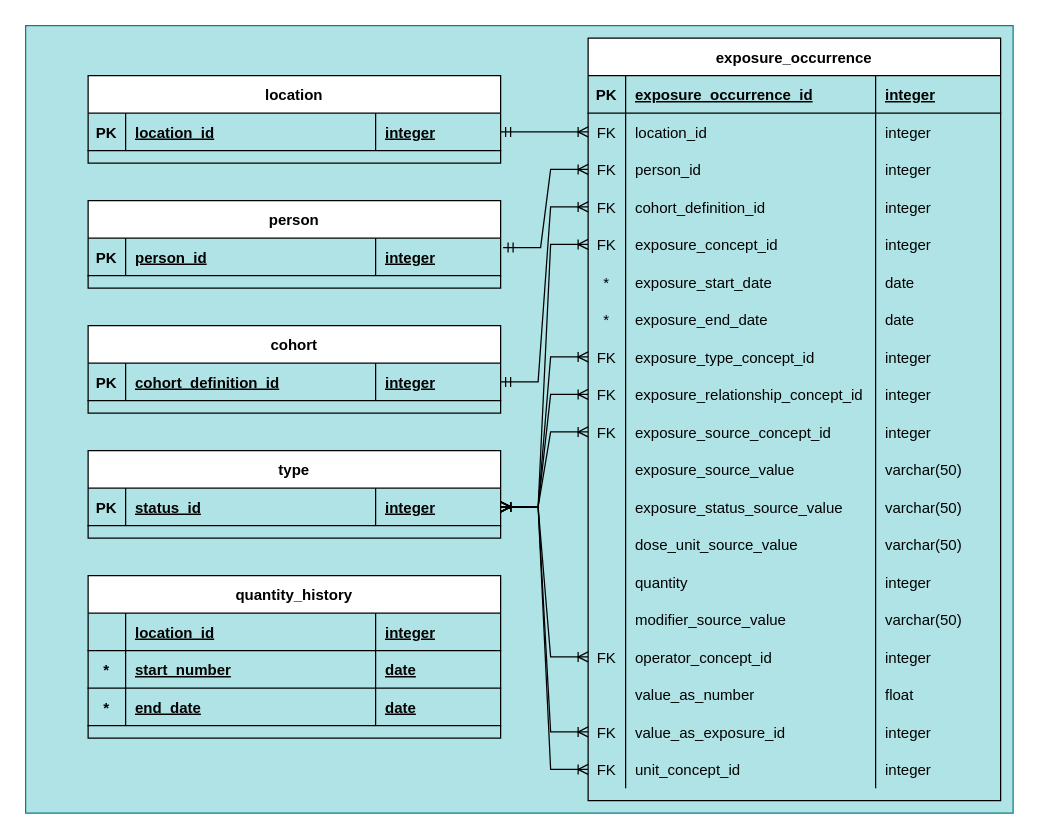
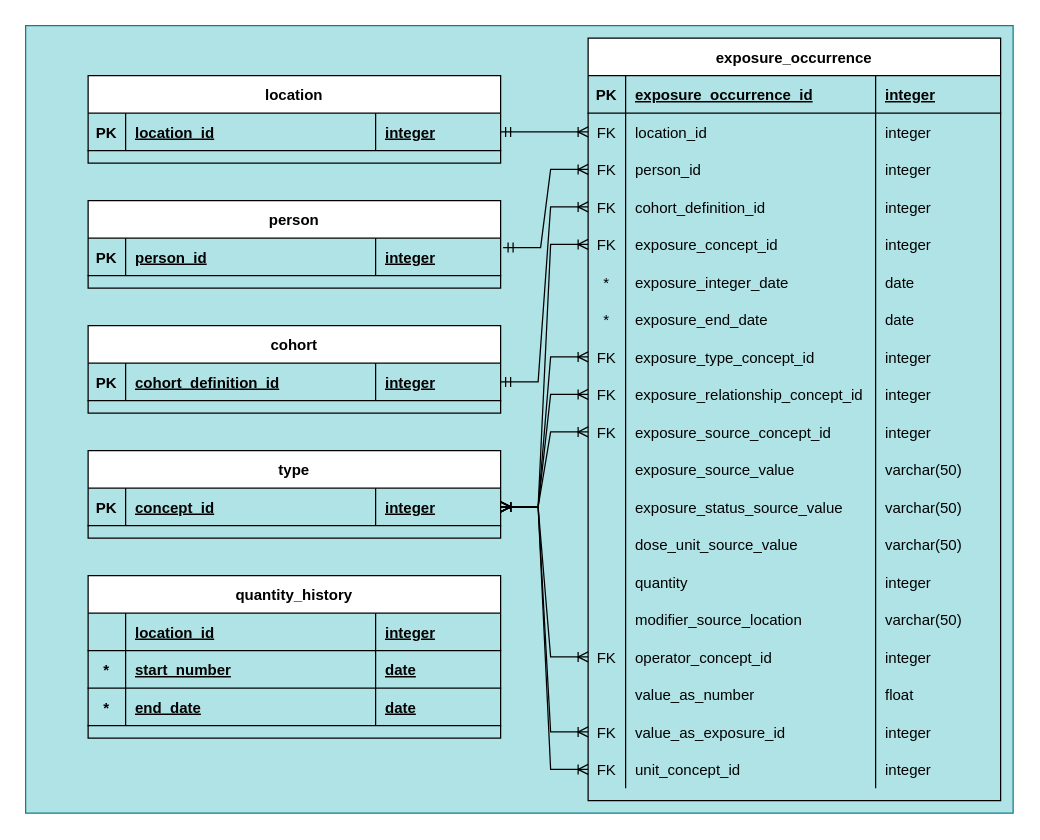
node "exposure_start_date": label "exposure_start_date" -> "exposure_integer_date"
node "status_id": label "status_id" -> "concept_id"
node "modifier_source_value": label "modifier_source_value" -> "modifier_source_location"
